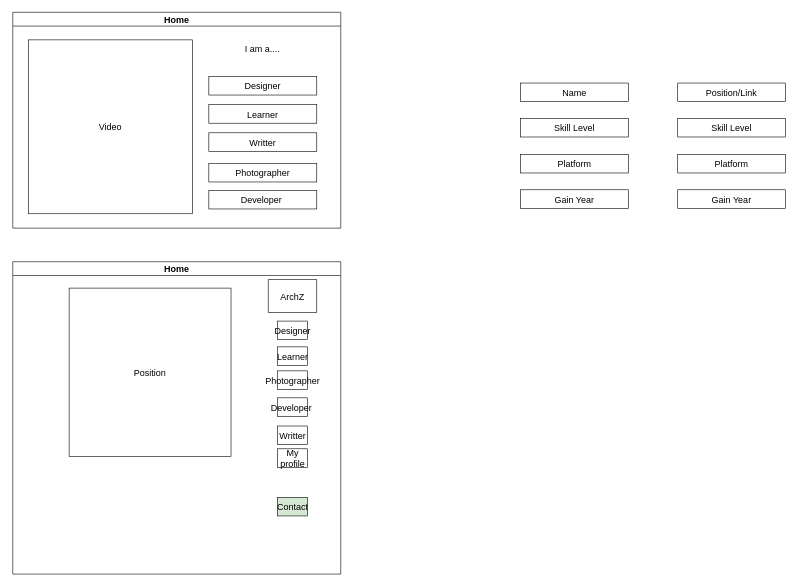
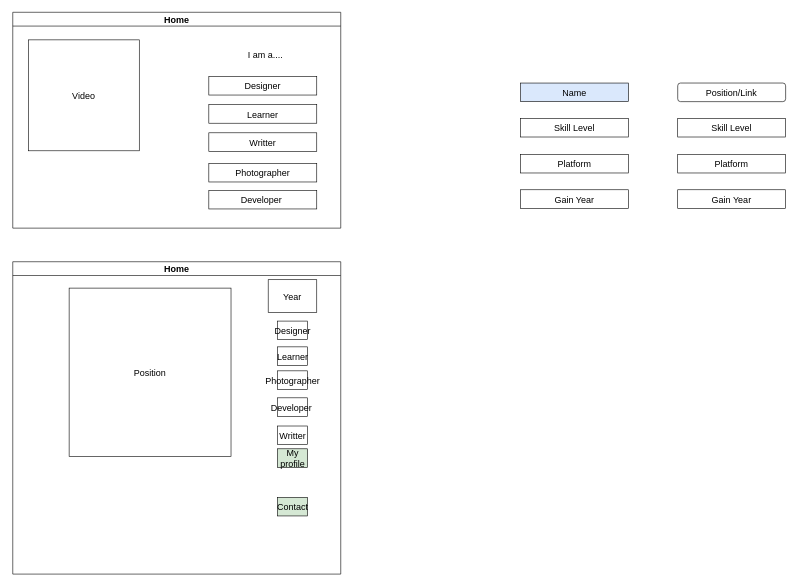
node "I am a....": moved (262, 48) -> (265, 54)
node "Name": fillcolor #ffffff -> #dae8fc
node "Position/Link": shape rectangle -> rounded rectangle
node "Video": size 164x174 -> 111x111
node "ArchZ": label "ArchZ" -> "Year"
node "My profile": fillcolor #ffffff -> #d5e8d4
